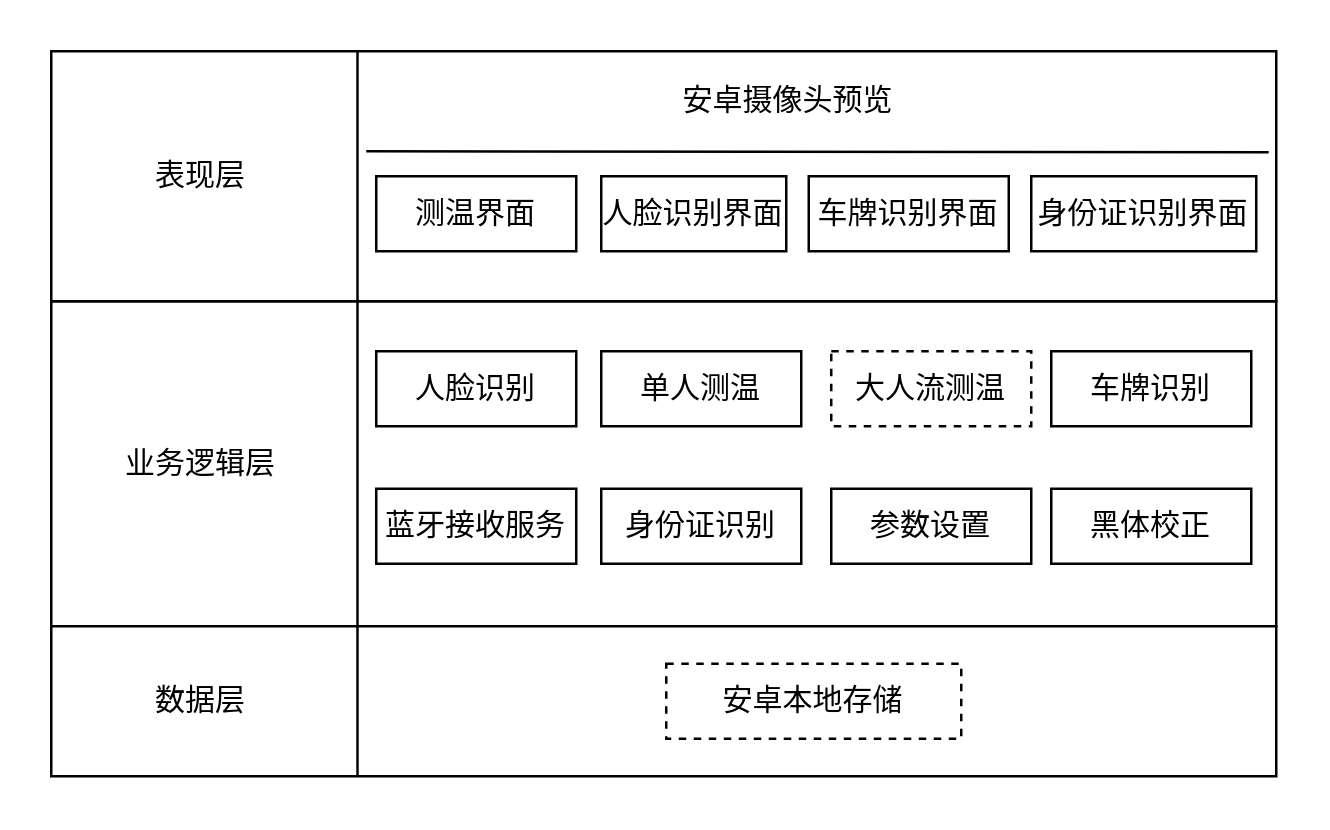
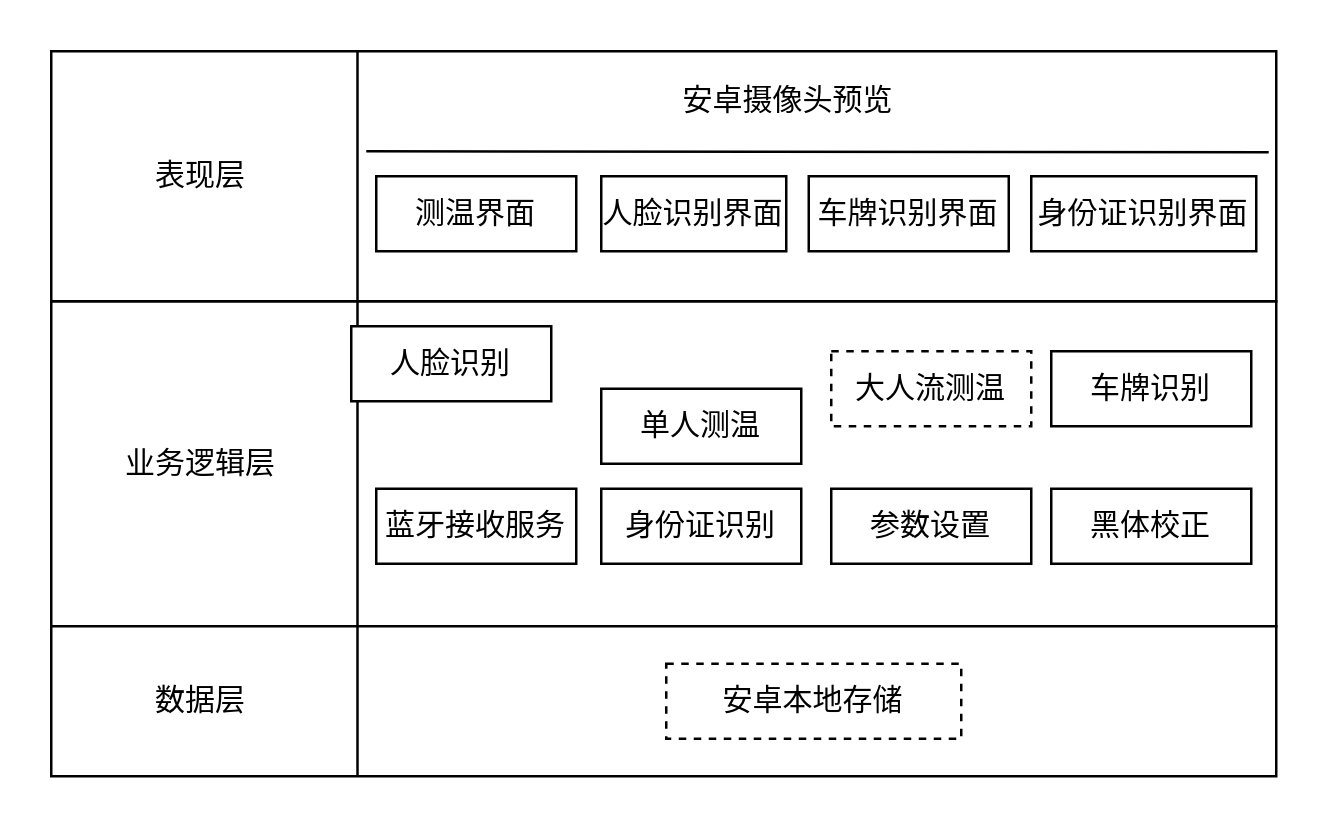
node "人脸识别": moved (476, 389) -> (451, 364)
node "单人测温": moved (701, 389) -> (701, 426)
